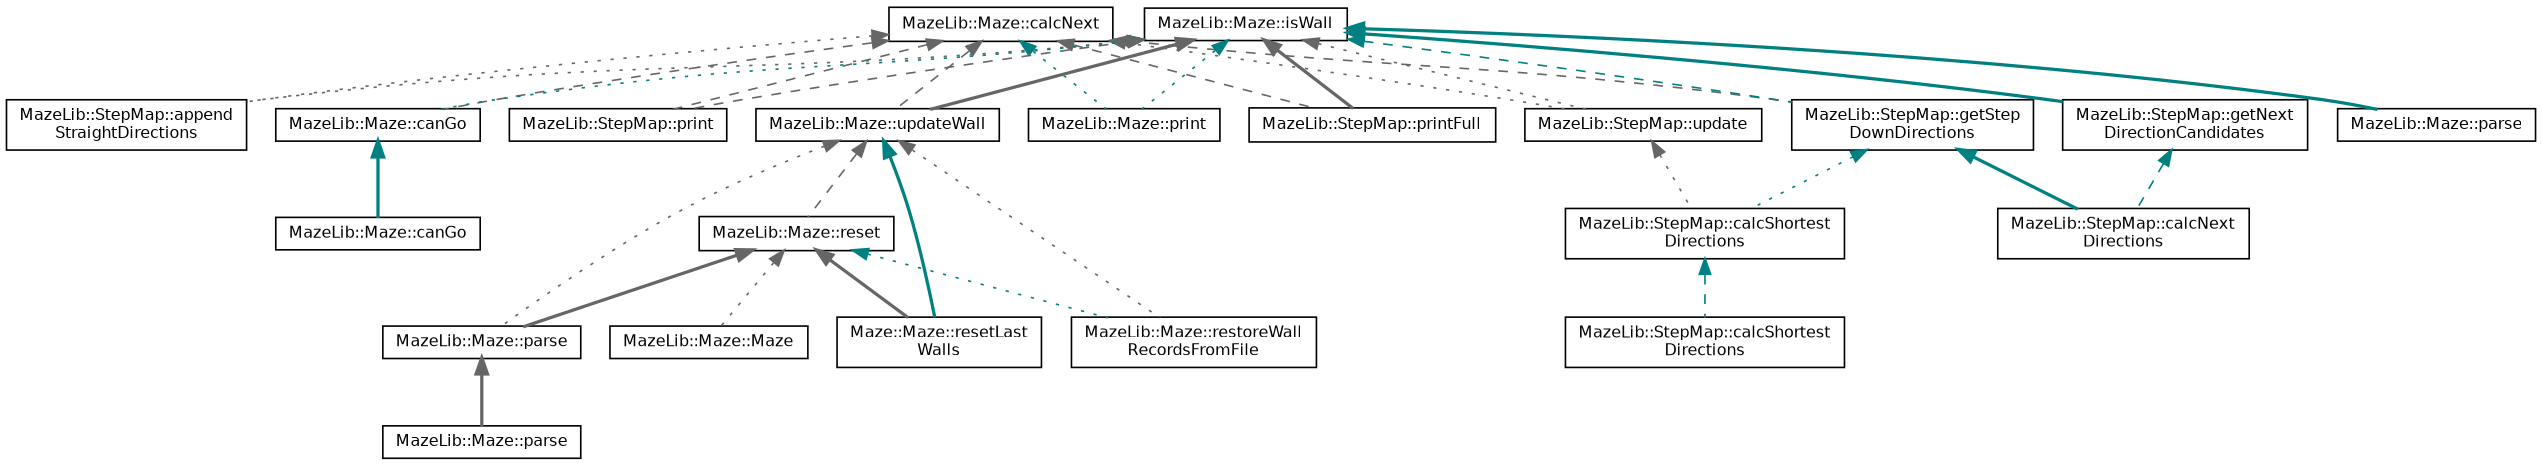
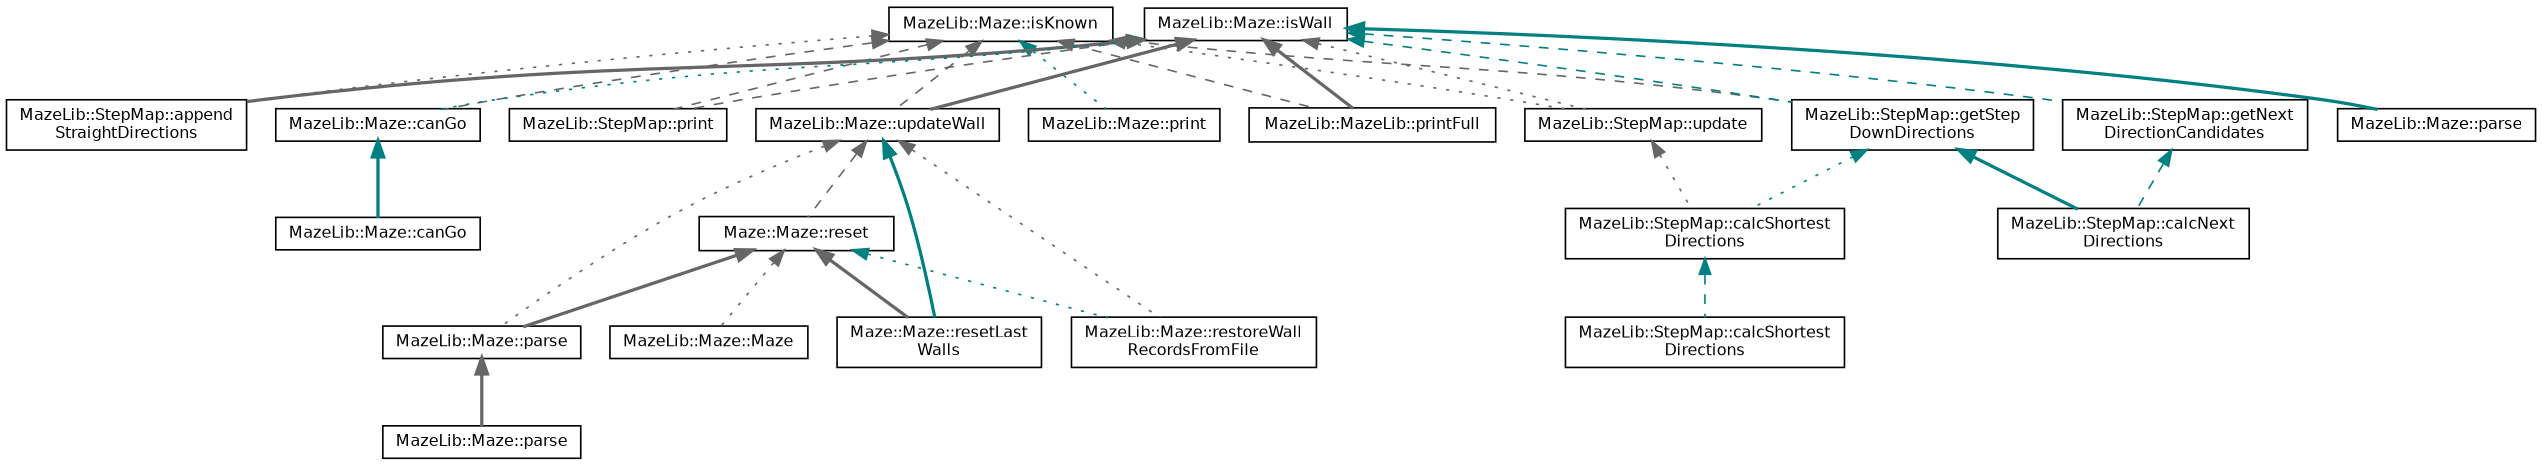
node "MazeLib::Maze::calcNext": label "MazeLib::Maze::calcNext" -> "MazeLib::Maze::isKnown"
edge "MazeLib::StepMap::getNext DirectionCandidates" -> "MazeLib::Maze::isWall": style bold -> dashed
edge "MazeLib::StepMap::append StraightDirections" -> "MazeLib::Maze::isWall": style dotted -> bold
edge "MazeLib::Maze::print" -> "MazeLib::Maze::isWall": removed
node "MazeLib::StepMap::printFull": label "MazeLib::StepMap::printFull" -> "MazeLib::MazeLib::printFull"
node "MazeLib::Maze::reset": label "MazeLib::Maze::reset" -> "Maze::Maze::reset"
